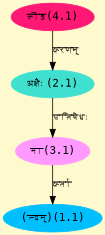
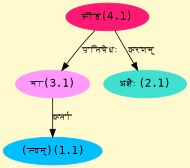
edge "अक्षैः(2.1)" -> "मा(3.1)": now "क्रीड(4.1)" -> "मा(3.1)"
